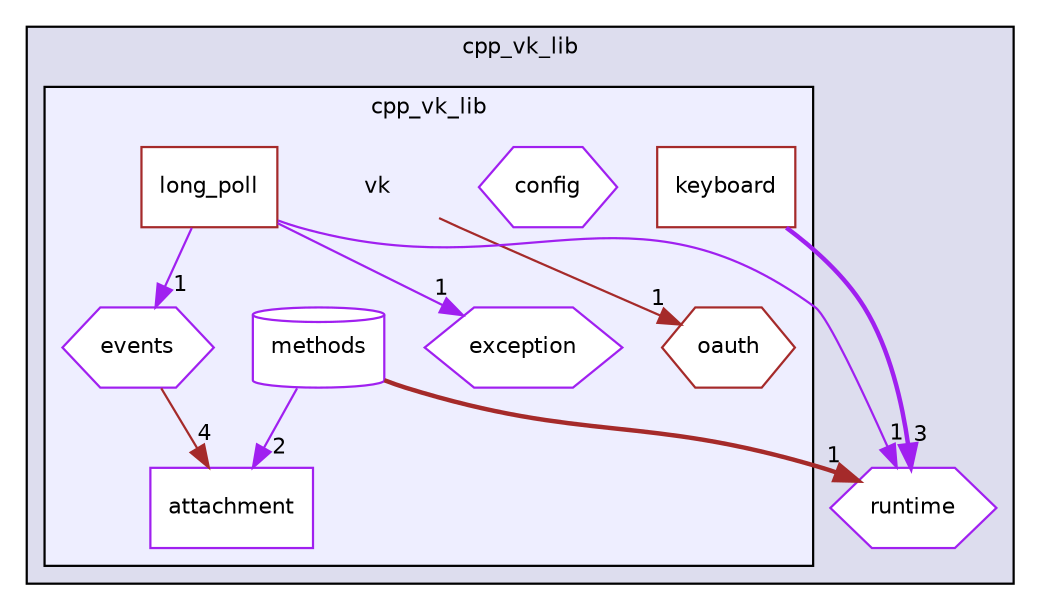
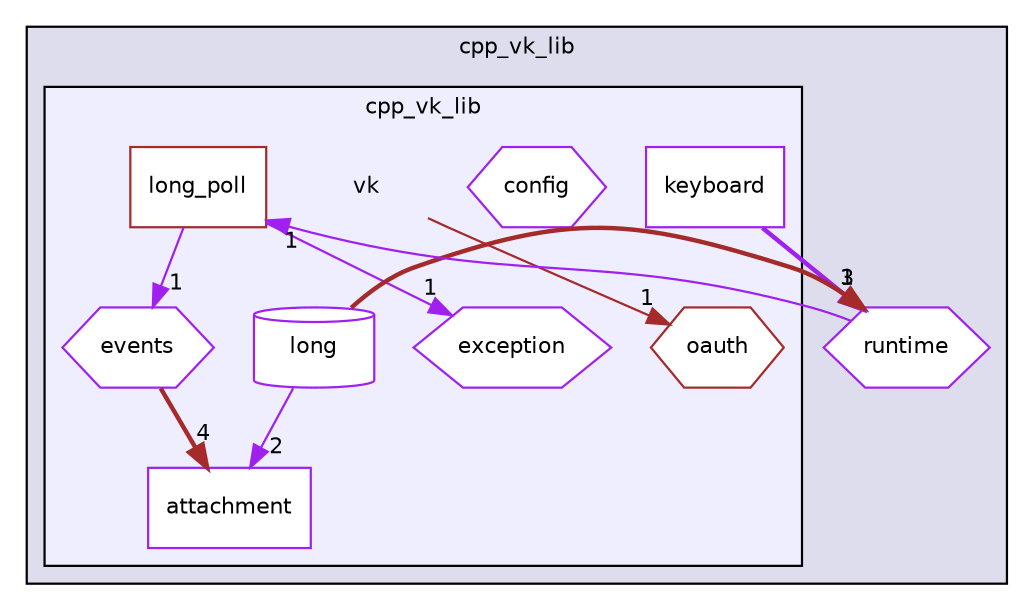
node "keyboard": color brown -> purple
edge "long_poll" -> "runtime": reversed
node "methods": label "methods" -> "long"
edge "events" -> "attachment": style solid -> bold
